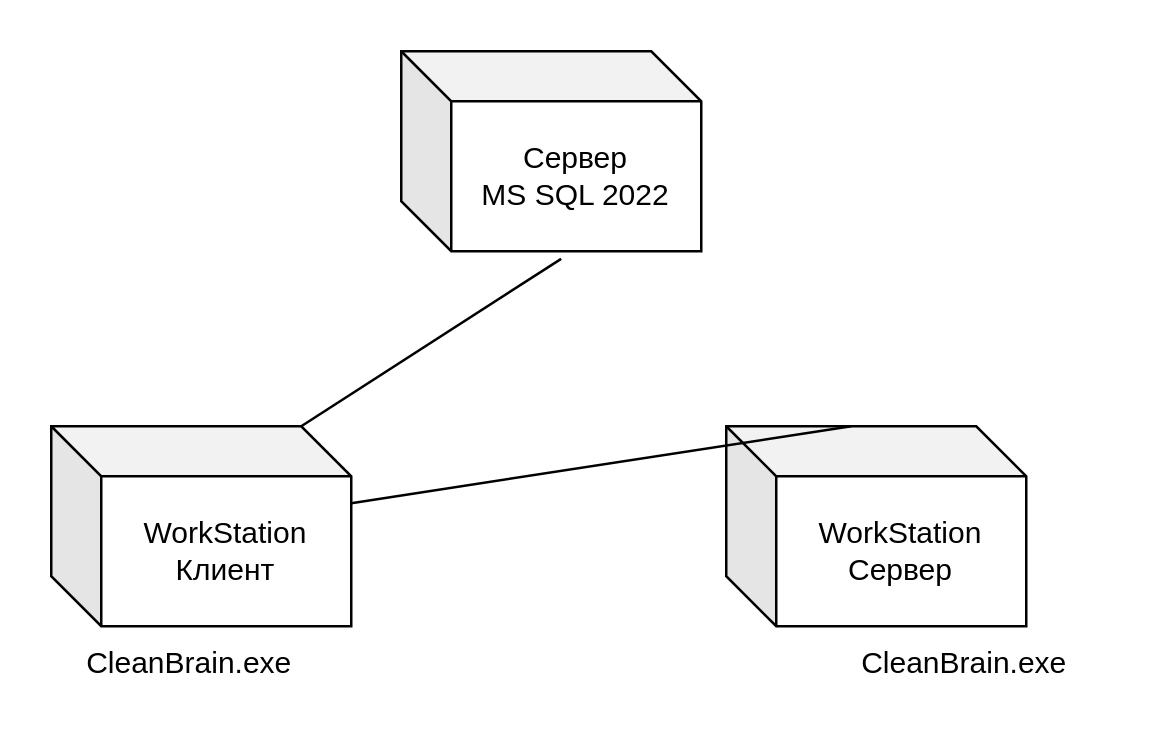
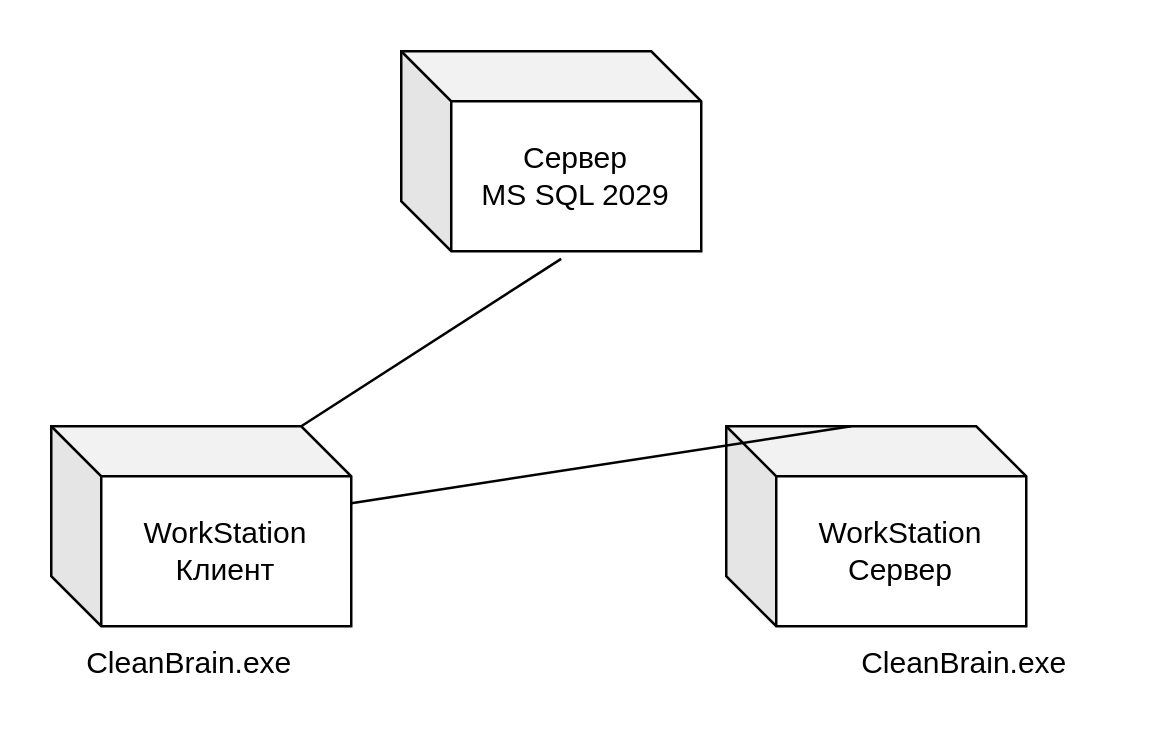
node "Сервер MS SQL 2022": label "Сервер MS SQL 2022" -> "Сервер MS SQL 2029"
